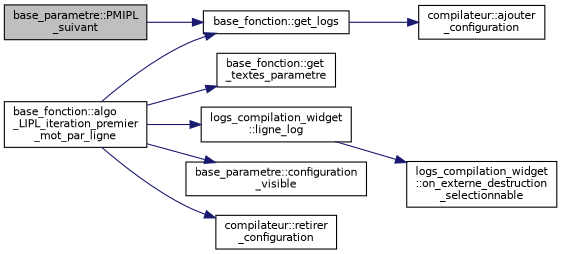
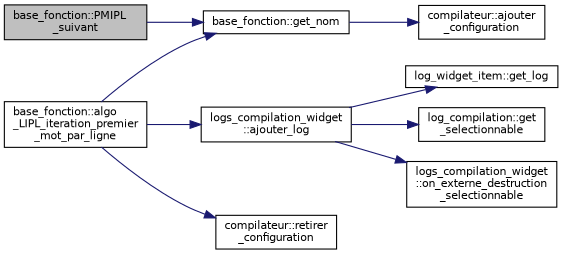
node "base_parametre::PMIPL _suivant": label "base_parametre::PMIPL _suivant" -> "base_fonction::PMIPL _suivant"
node "base_fonction::get_logs": label "base_fonction::get_logs" -> "base_fonction::get_nom"
node "base_fonction::get _textes_parametre": removed
node "log_widget_item::get_log": added
node "logs_compilation_widget ::ligne_log": label "logs_compilation_widget ::ligne_log" -> "logs_compilation_widget ::ajouter_log"
node "log_compilation::get _selectionnable": added
node "base_parametre::configuration _visible": removed
